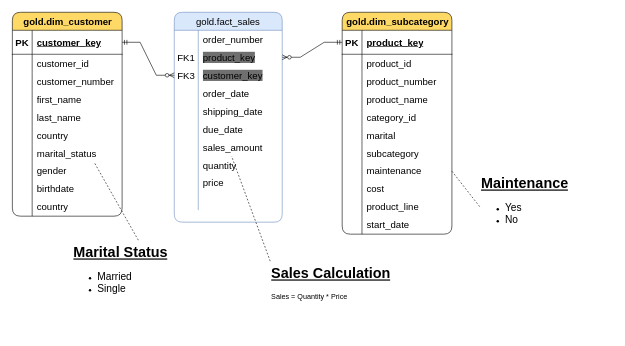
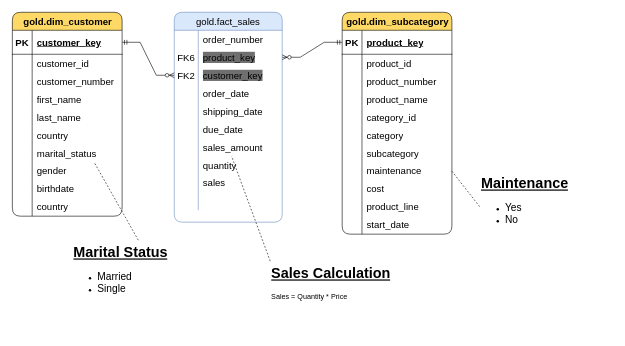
node "FK1": label "FK1" -> "FK6"
node "FK3": label "FK3" -> "FK2"
node "marital": label "marital" -> "category"
node "price": label "price" -> "sales"
